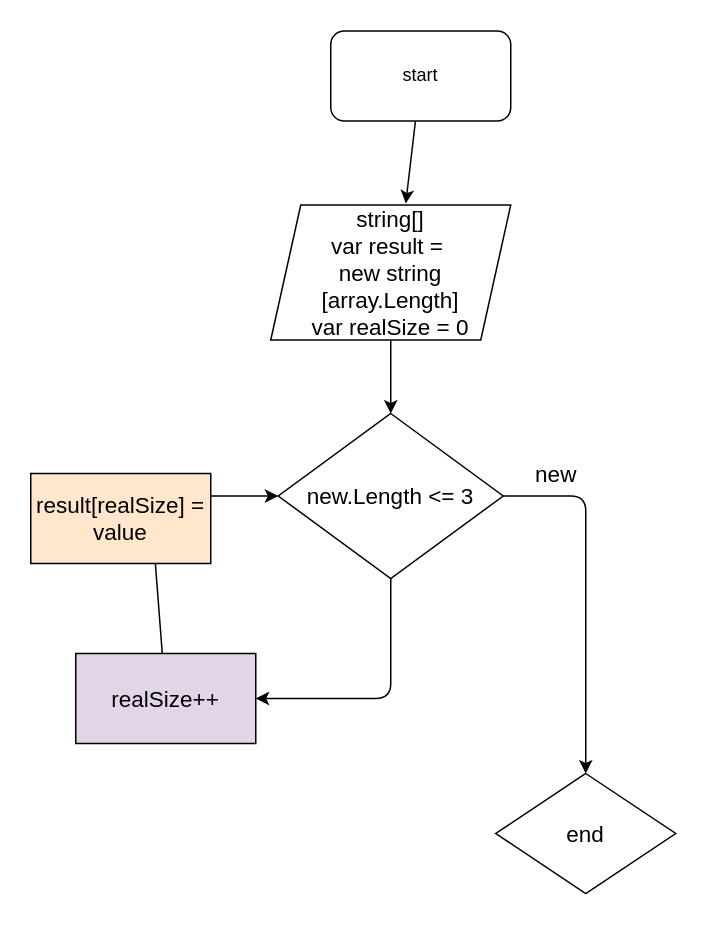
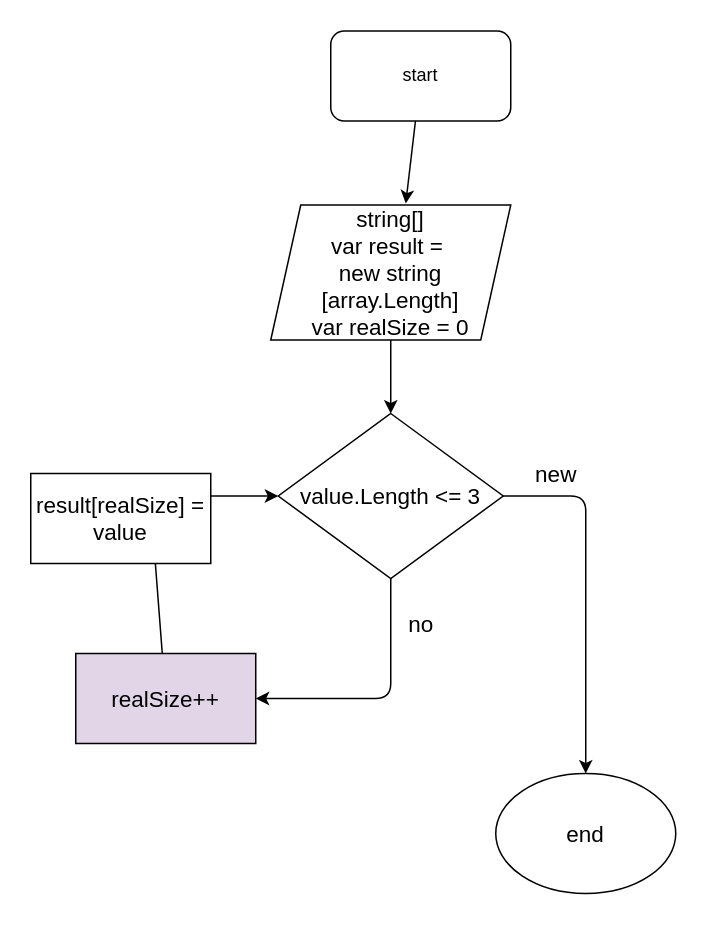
node "new.Length <= 3": label "new.Length <= 3" -> "value.Length <= 3"
node "result[realSize] = value": fillcolor #ffe6cc -> #ffffff
node "no": added
node "end": shape diamond -> ellipse
